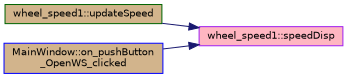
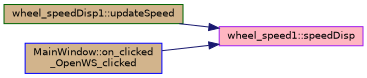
node "wheel_speed1::updateSpeed": label "wheel_speed1::updateSpeed" -> "wheel_speedDisp1::updateSpeed"
node "MainWindow::on_pushButton _OpenWS_clicked": label "MainWindow::on_pushButton _OpenWS_clicked" -> "MainWindow::on_clicked _OpenWS_clicked"
